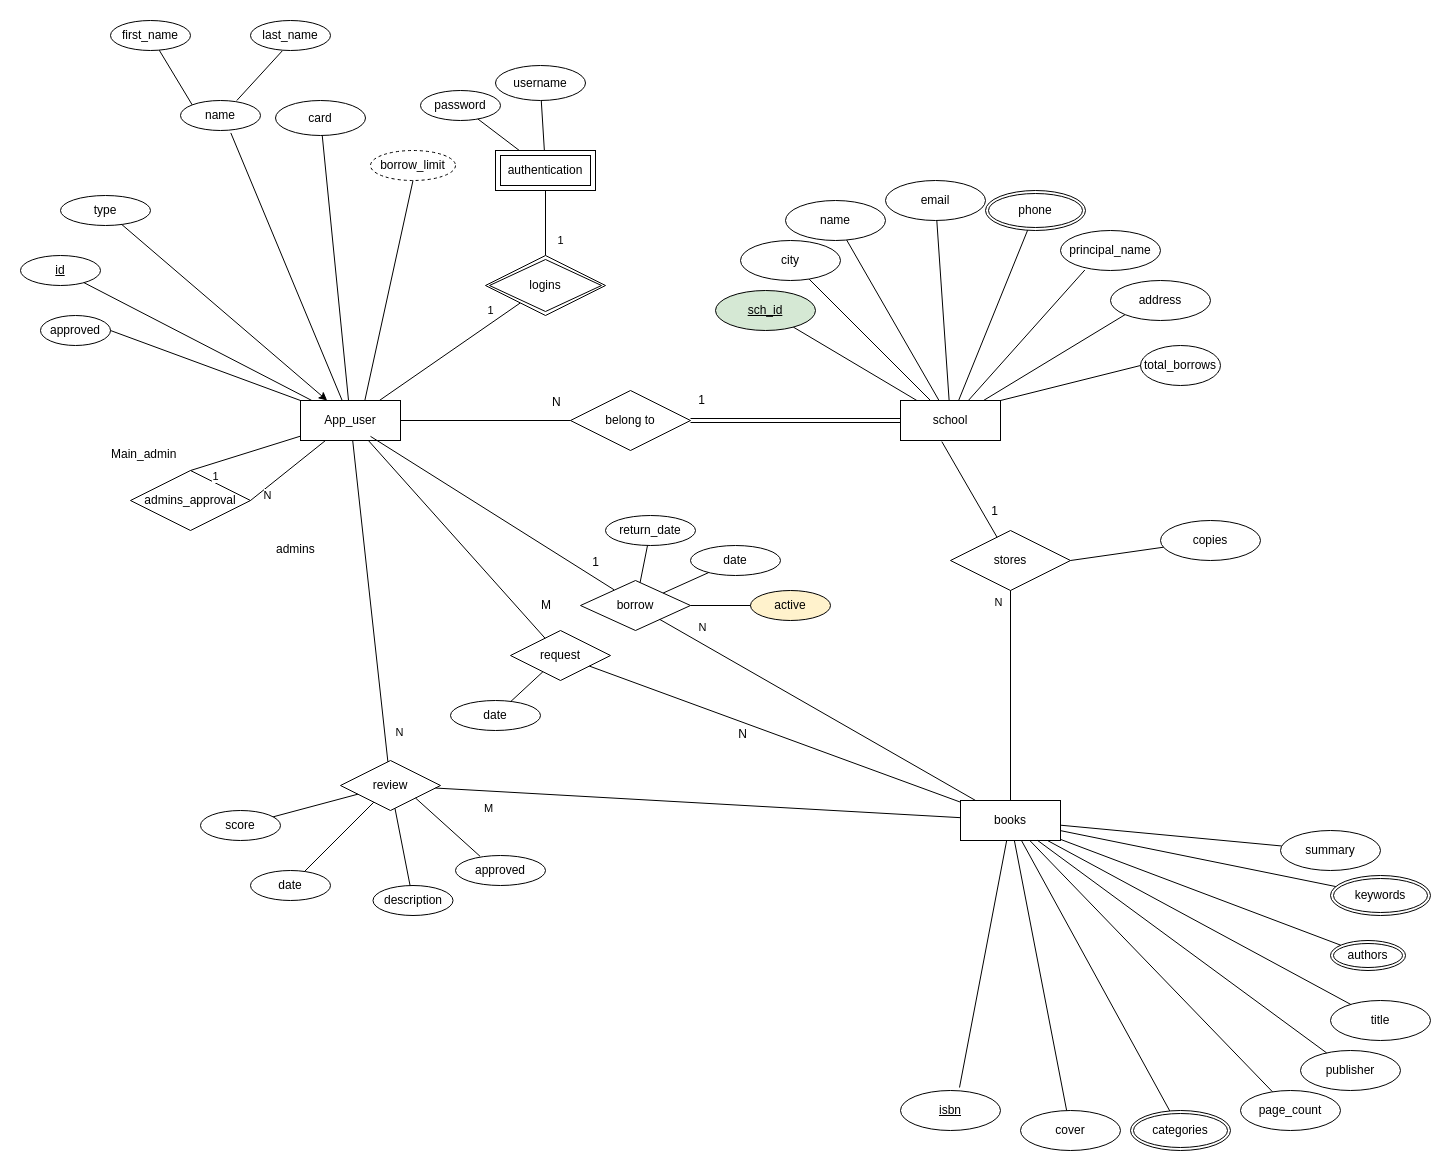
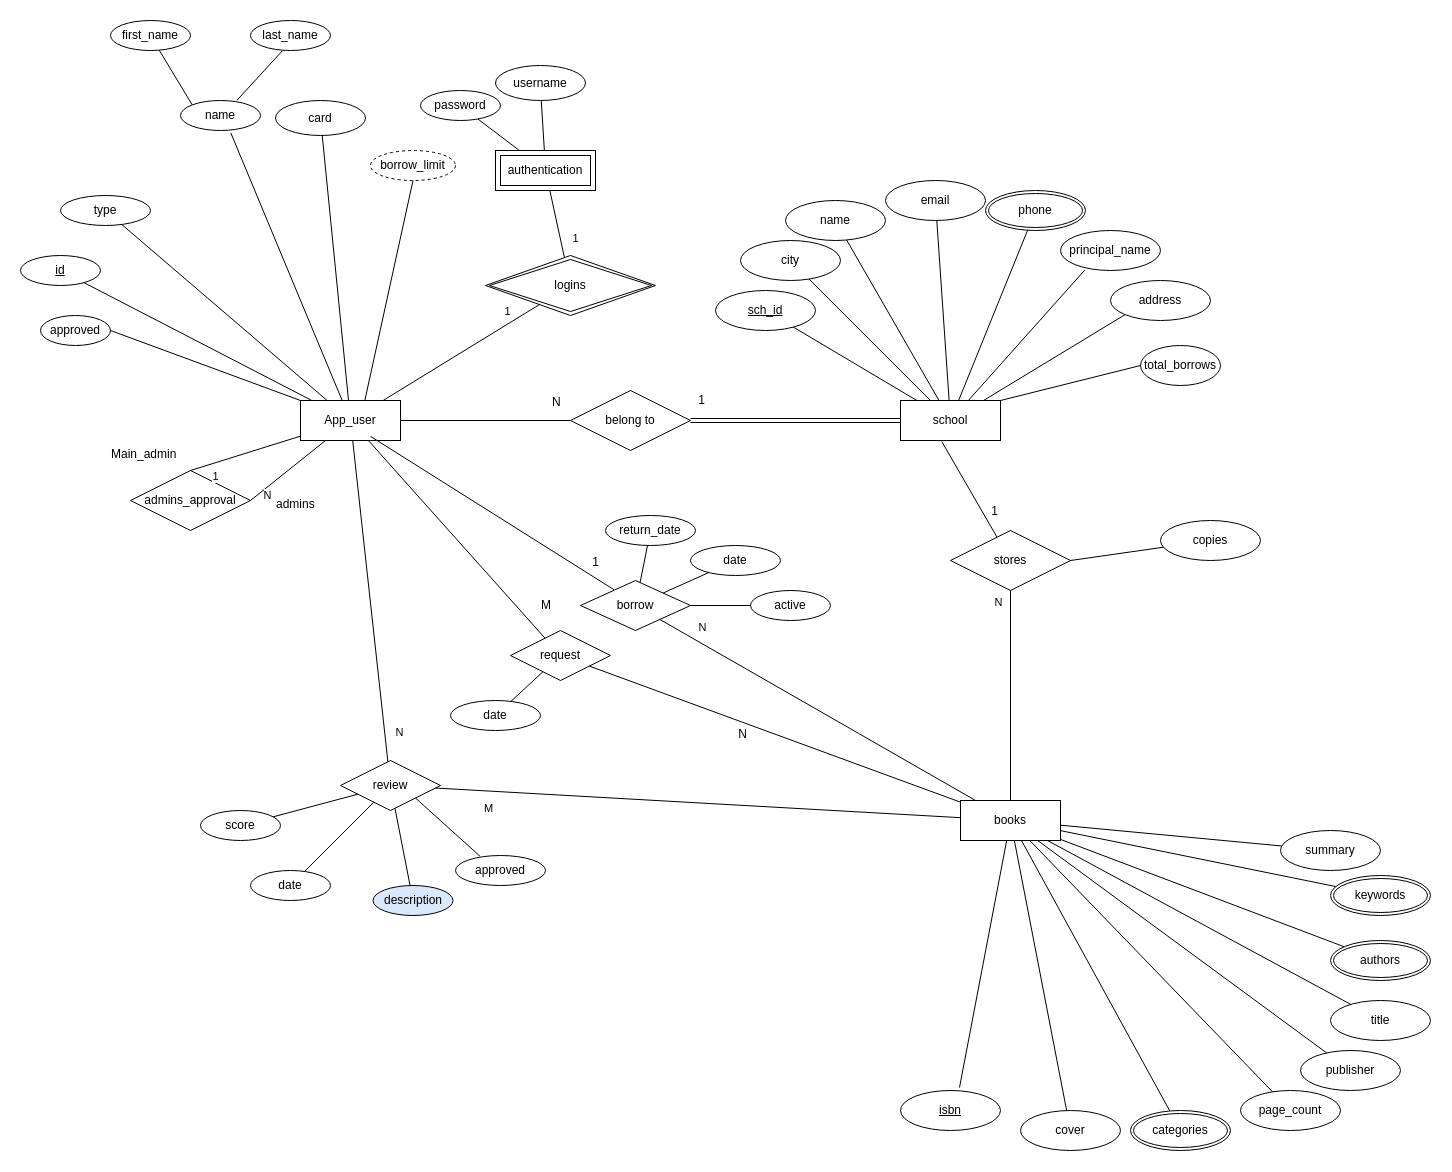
node "logins": size 120x60 -> 170x60
node "sch_id": fillcolor #d5e8d4 -> #ffffff
edge "type" -> "App_user": arrowhead classic -> none
node "admins": moved (296, 551) -> (296, 506)
node "active": fillcolor #fff2cc -> #ffffff
node "description": fillcolor #ffffff -> #dae8fc
node "authors": size 75x30 -> 100x40
